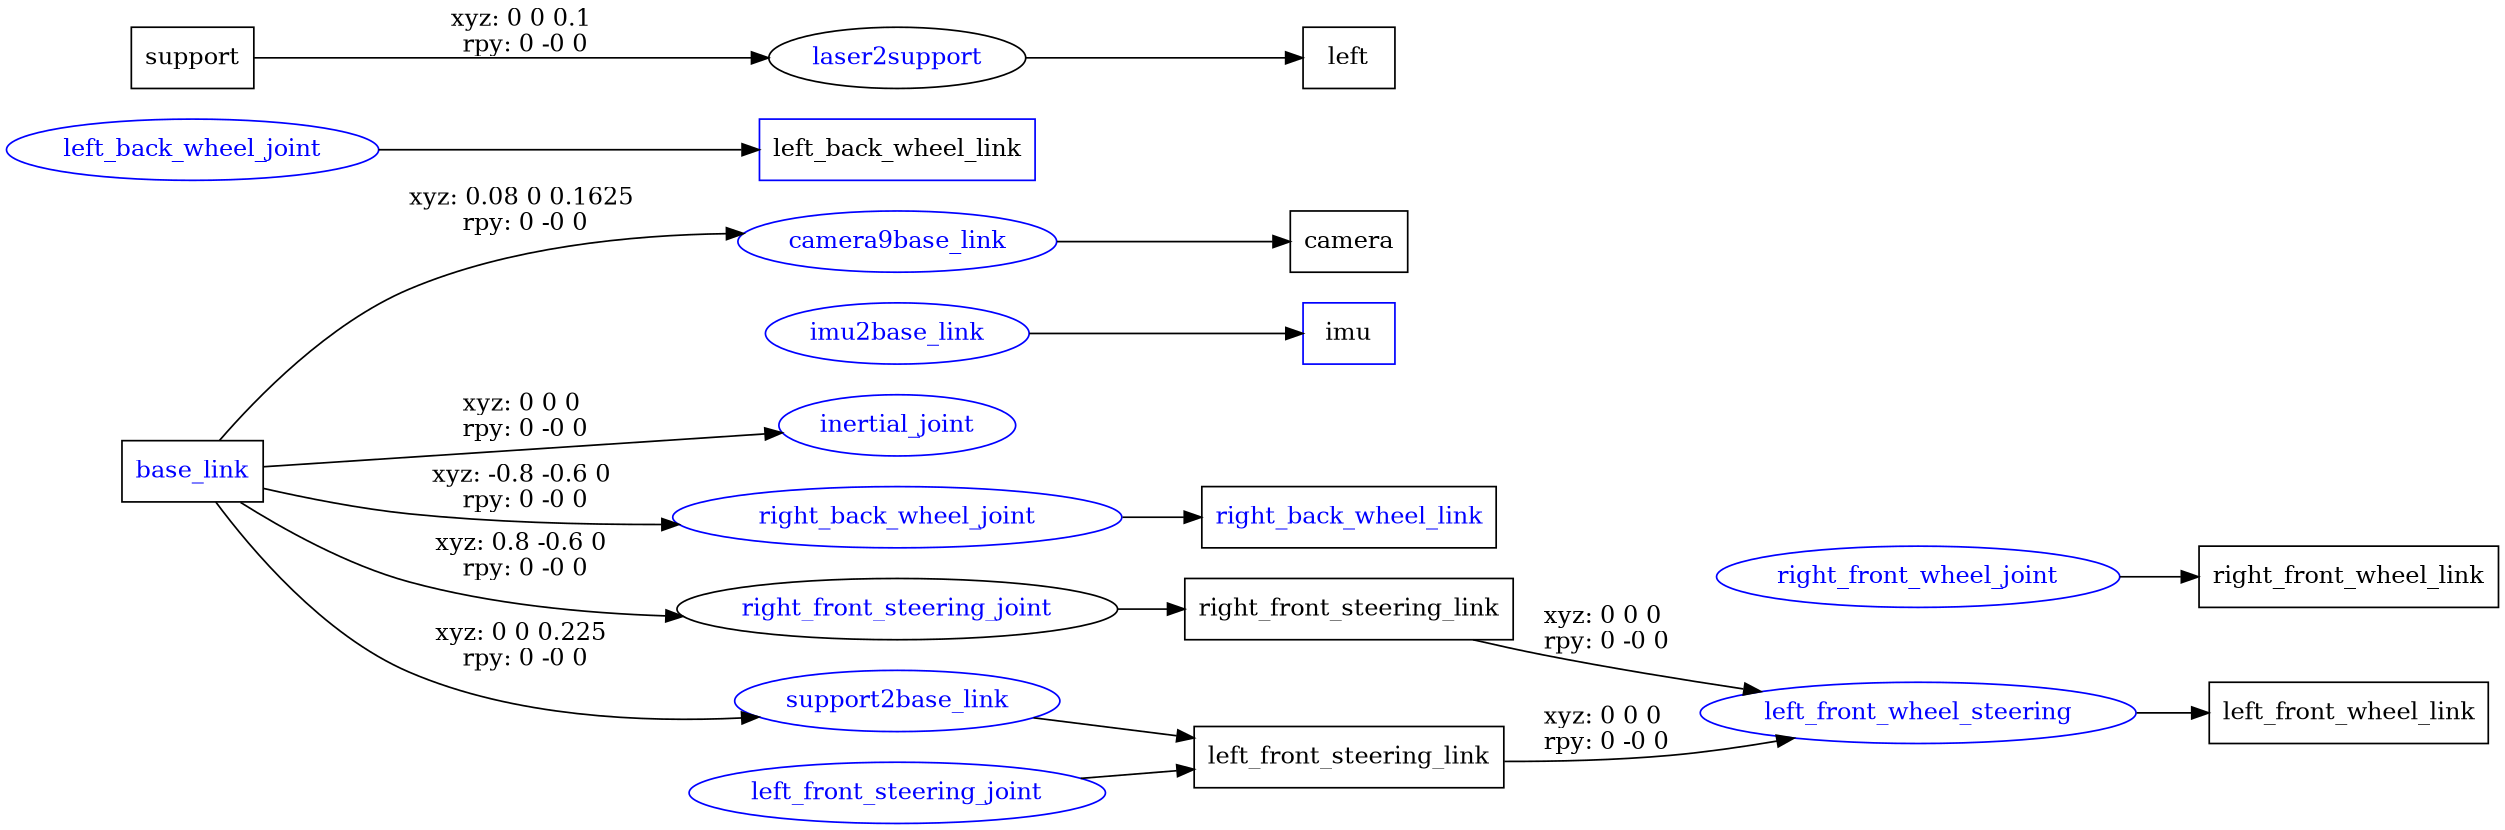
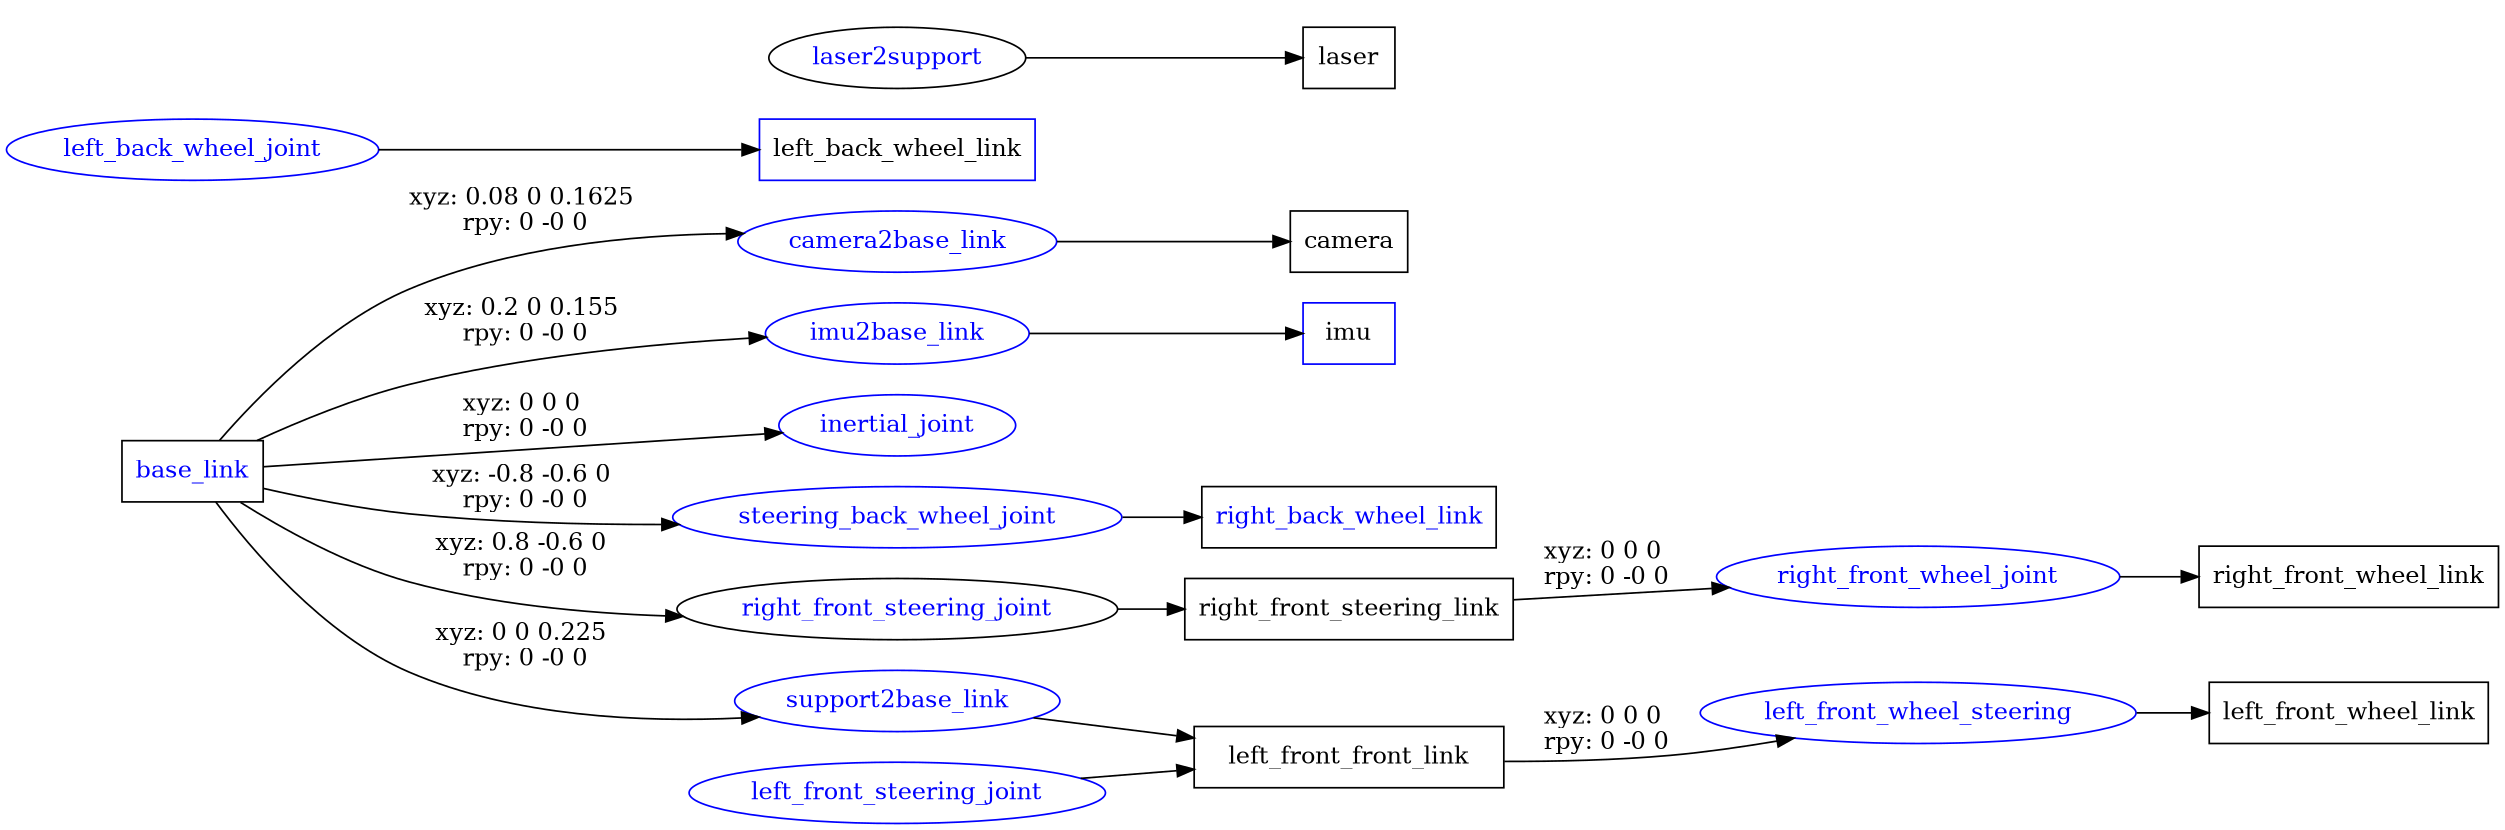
node "support": removed
node "left": label "left" -> "laser"
node "camera9base_link": label "camera9base_link" -> "camera2base_link"
edge "base_link" -> "imu2base_link": added, label "xyz: 0.2 0 0.155 rpy: 0 -0 0"
node "right_back_wheel_joint": label "right_back_wheel_joint" -> "steering_back_wheel_joint"
edge "right_front_steering_link" -> "left_front_wheel_steering": now "right_front_steering_link" -> "right_front_wheel_joint"
node "left_front_steering_link": label "left_front_steering_link" -> "left_front_front_link"
